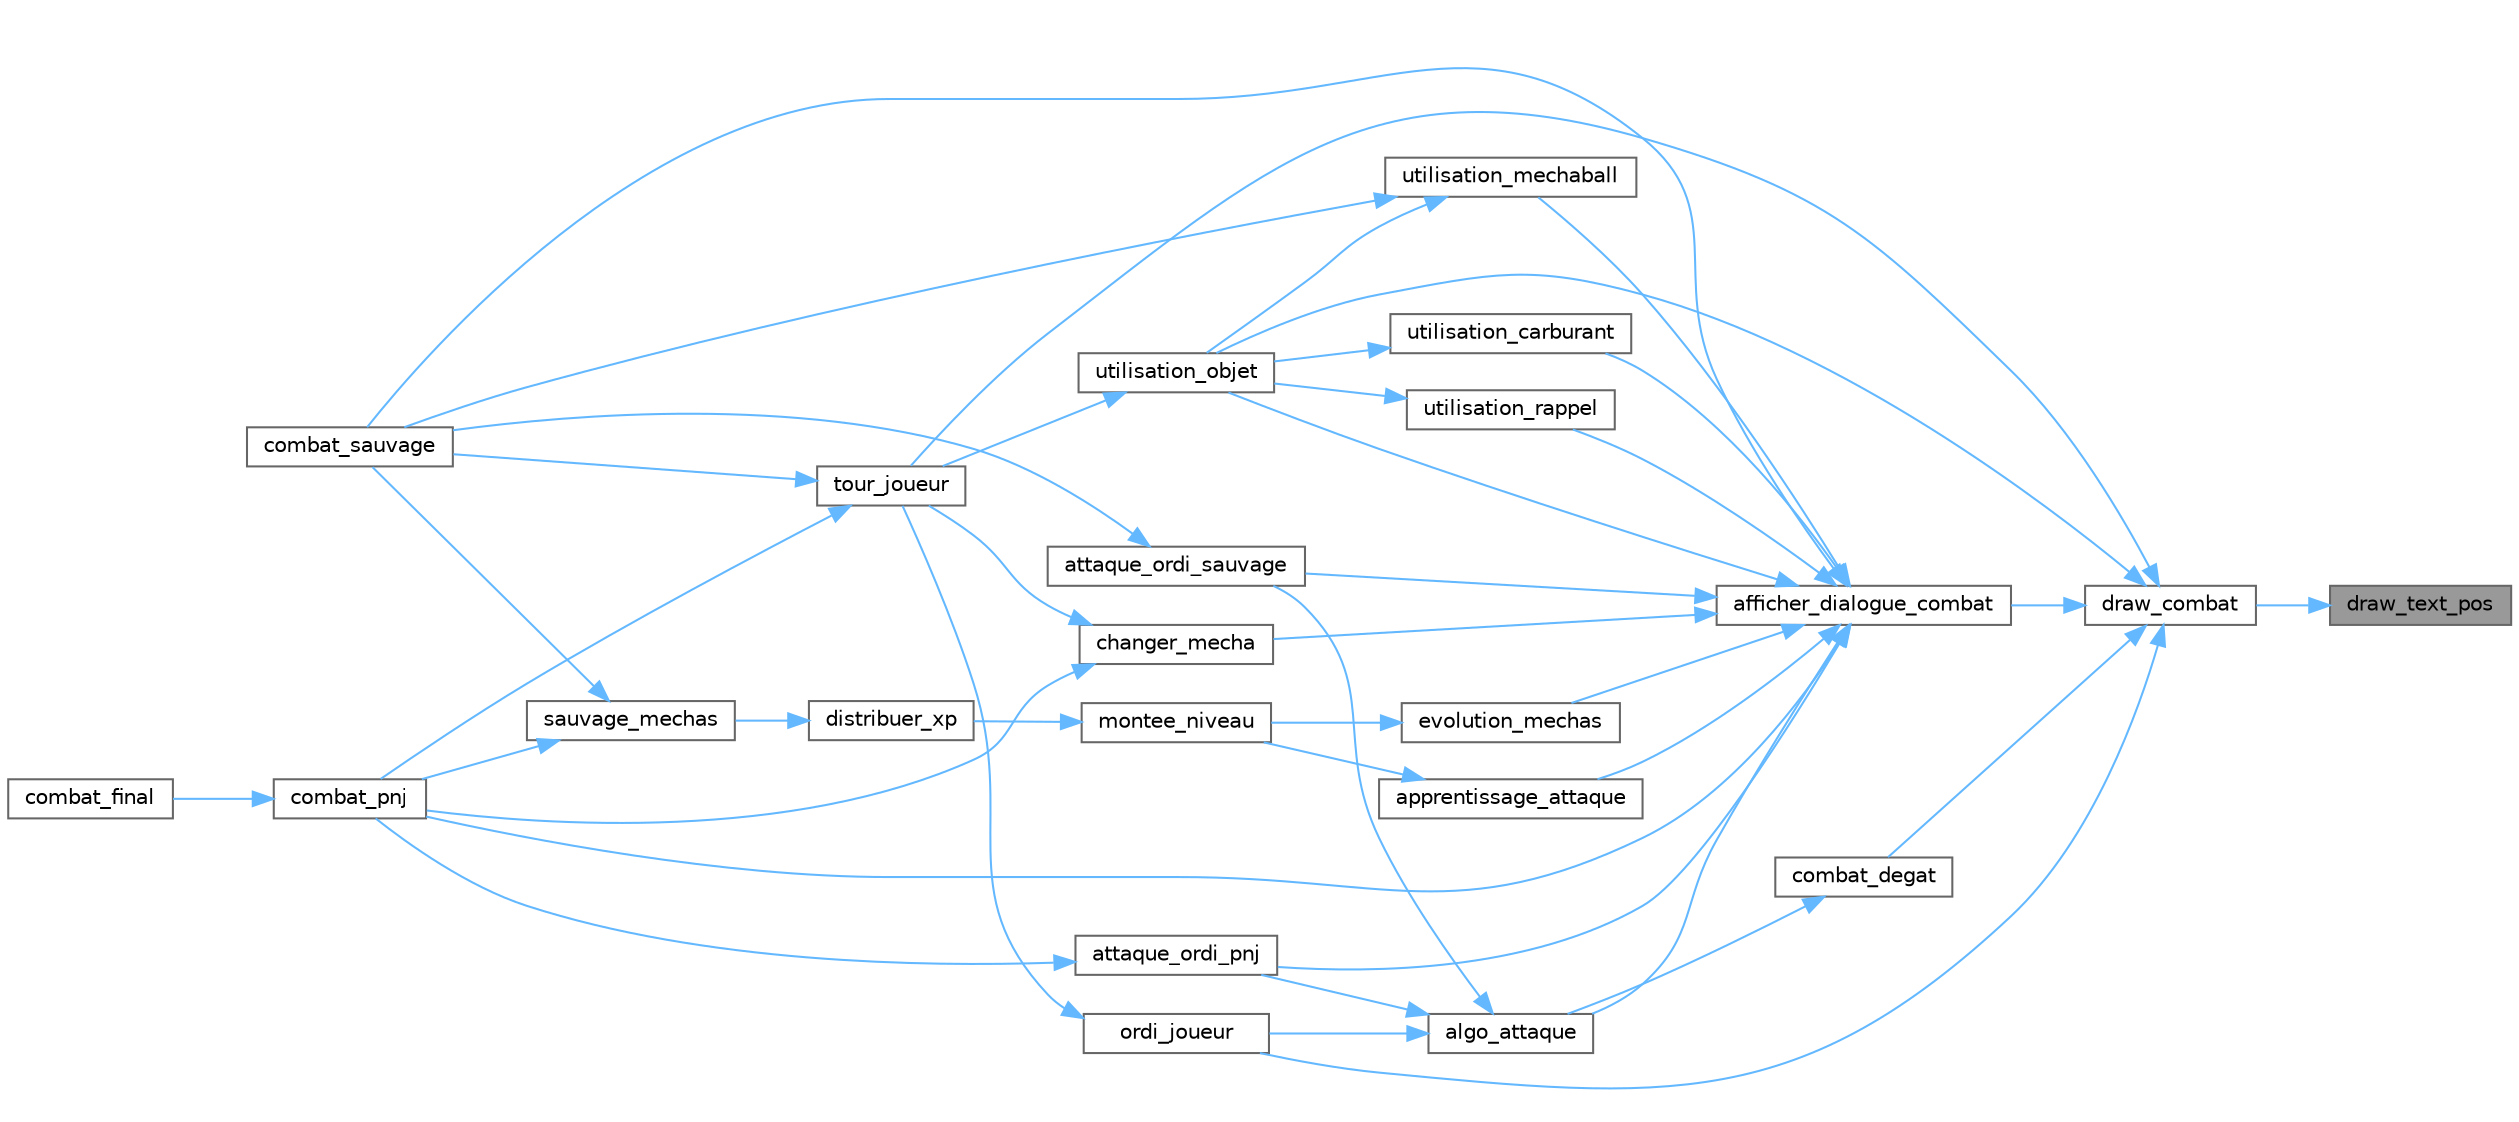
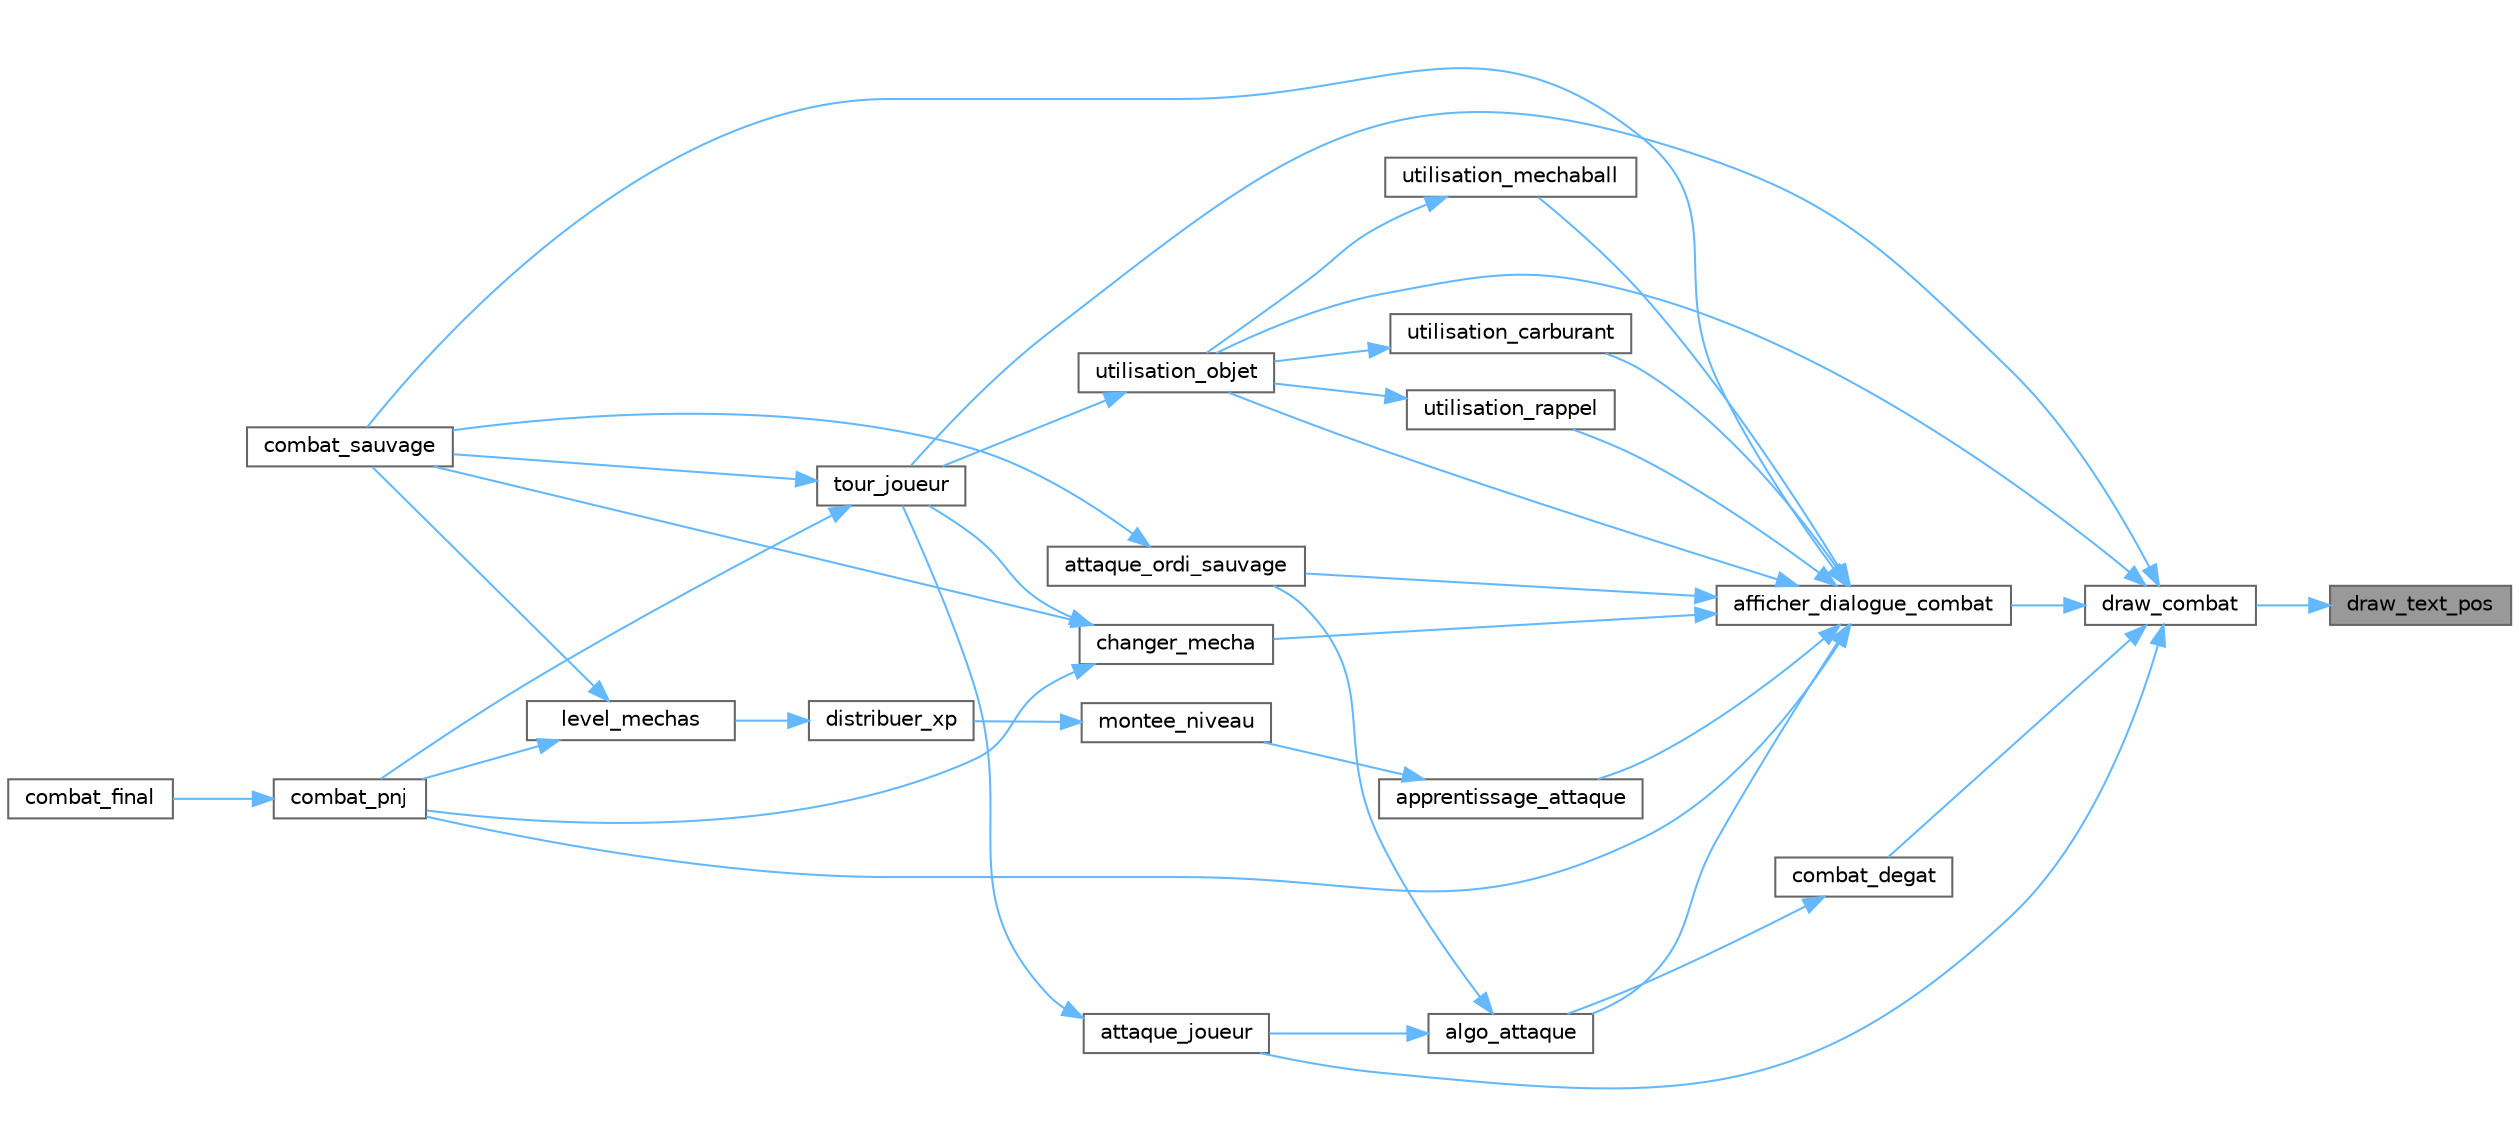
edge "combat_sauvage" -> "utilisation_mechaball": now "combat_sauvage" -> "changer_mecha"
node "sauvage_mechas": label "sauvage_mechas" -> "level_mechas"
node "evolution_mechas": removed
node "attaque_ordi_pnj": removed
node "ordi_joueur": label "ordi_joueur" -> "attaque_joueur"
